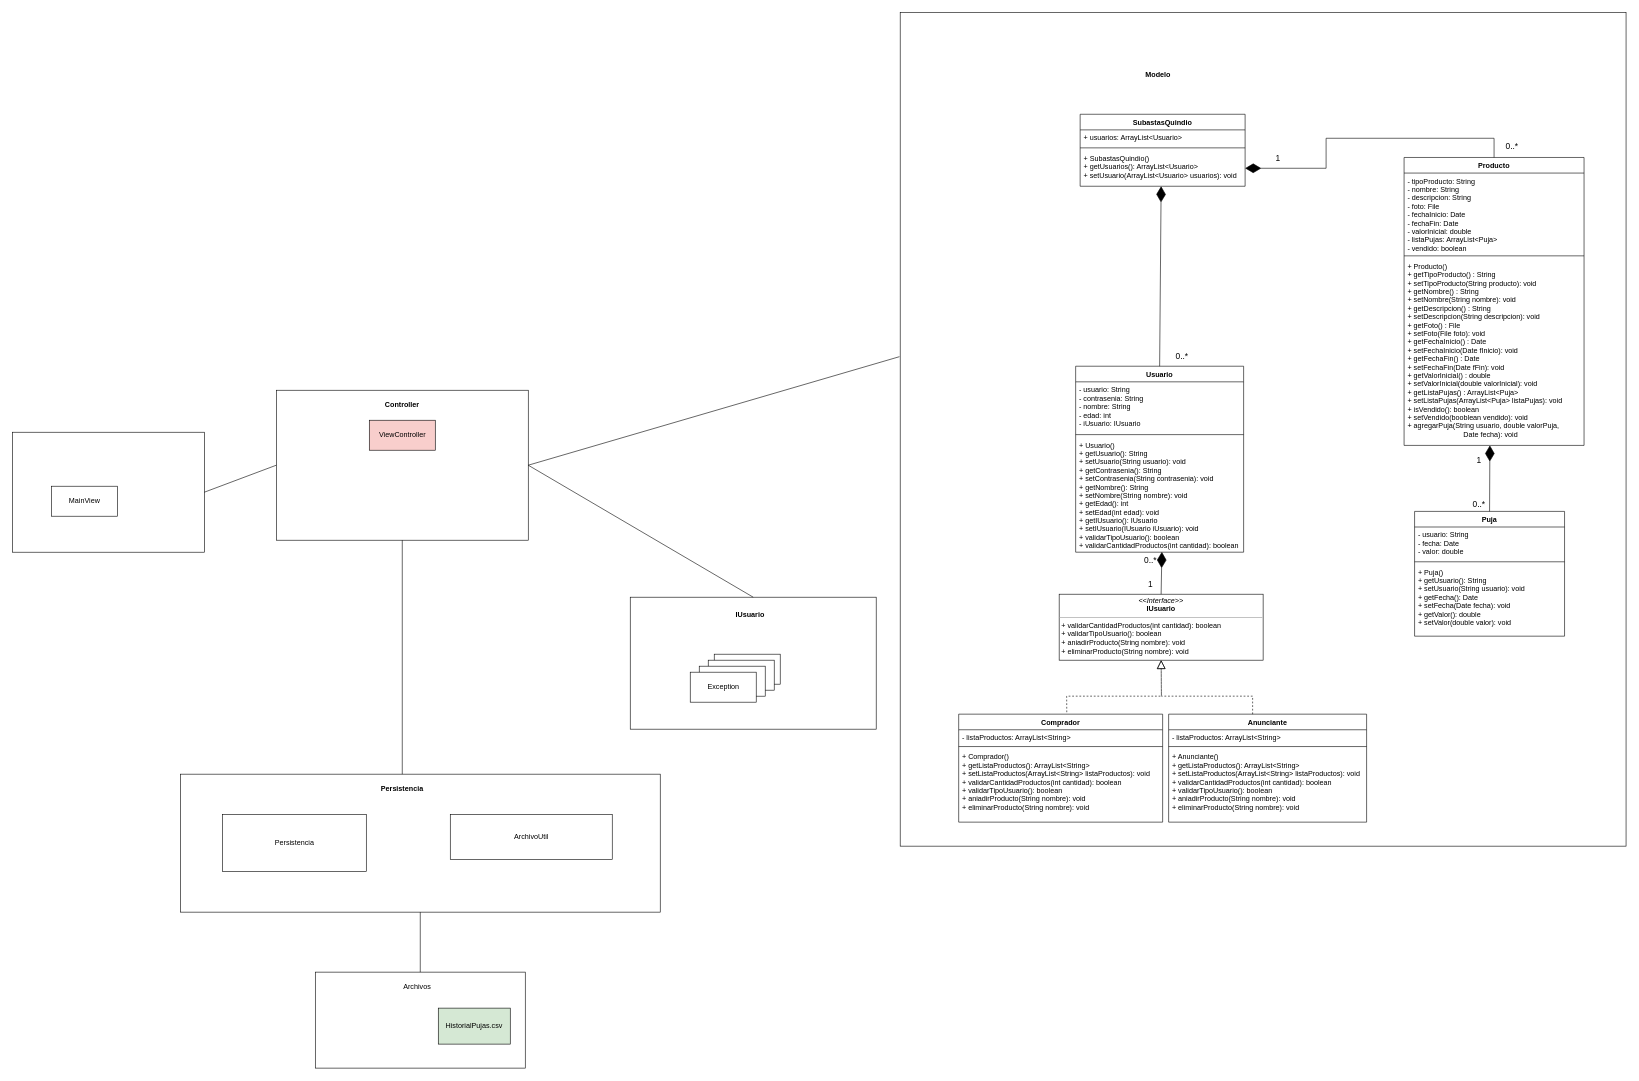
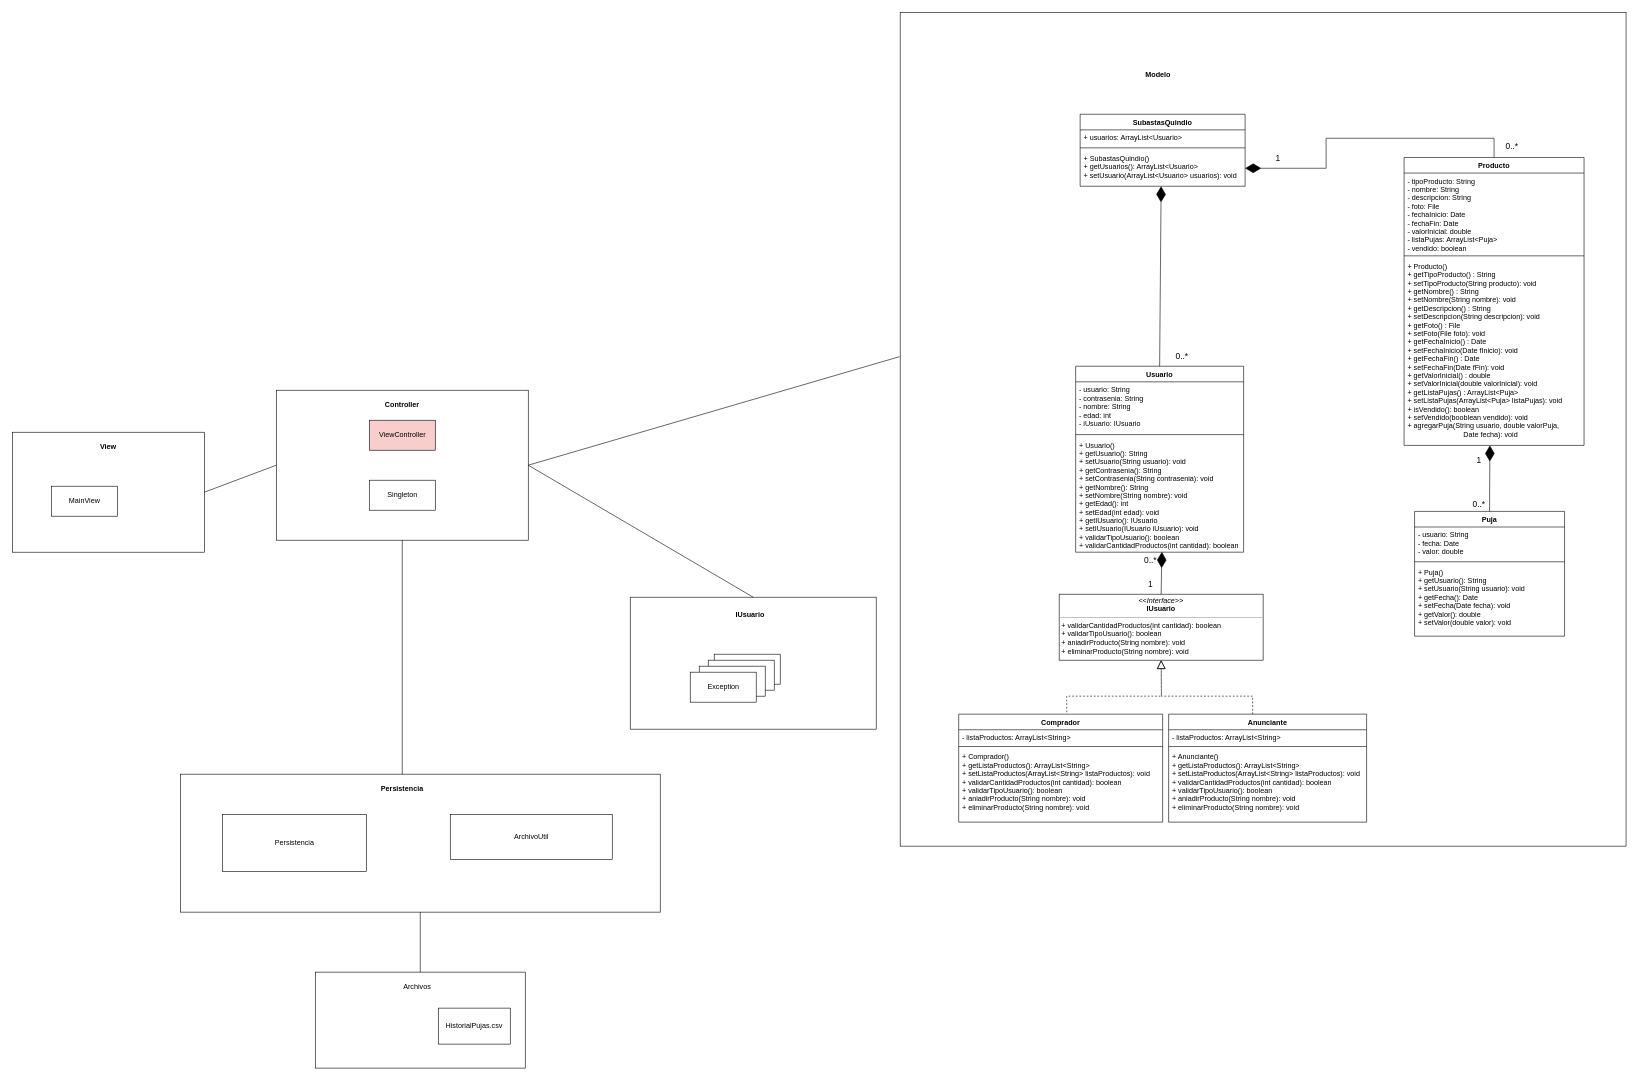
node "View": added
node "Singleton": added
node "HistorialPujas.csv": fillcolor #d5e8d4 -> #ffffff
